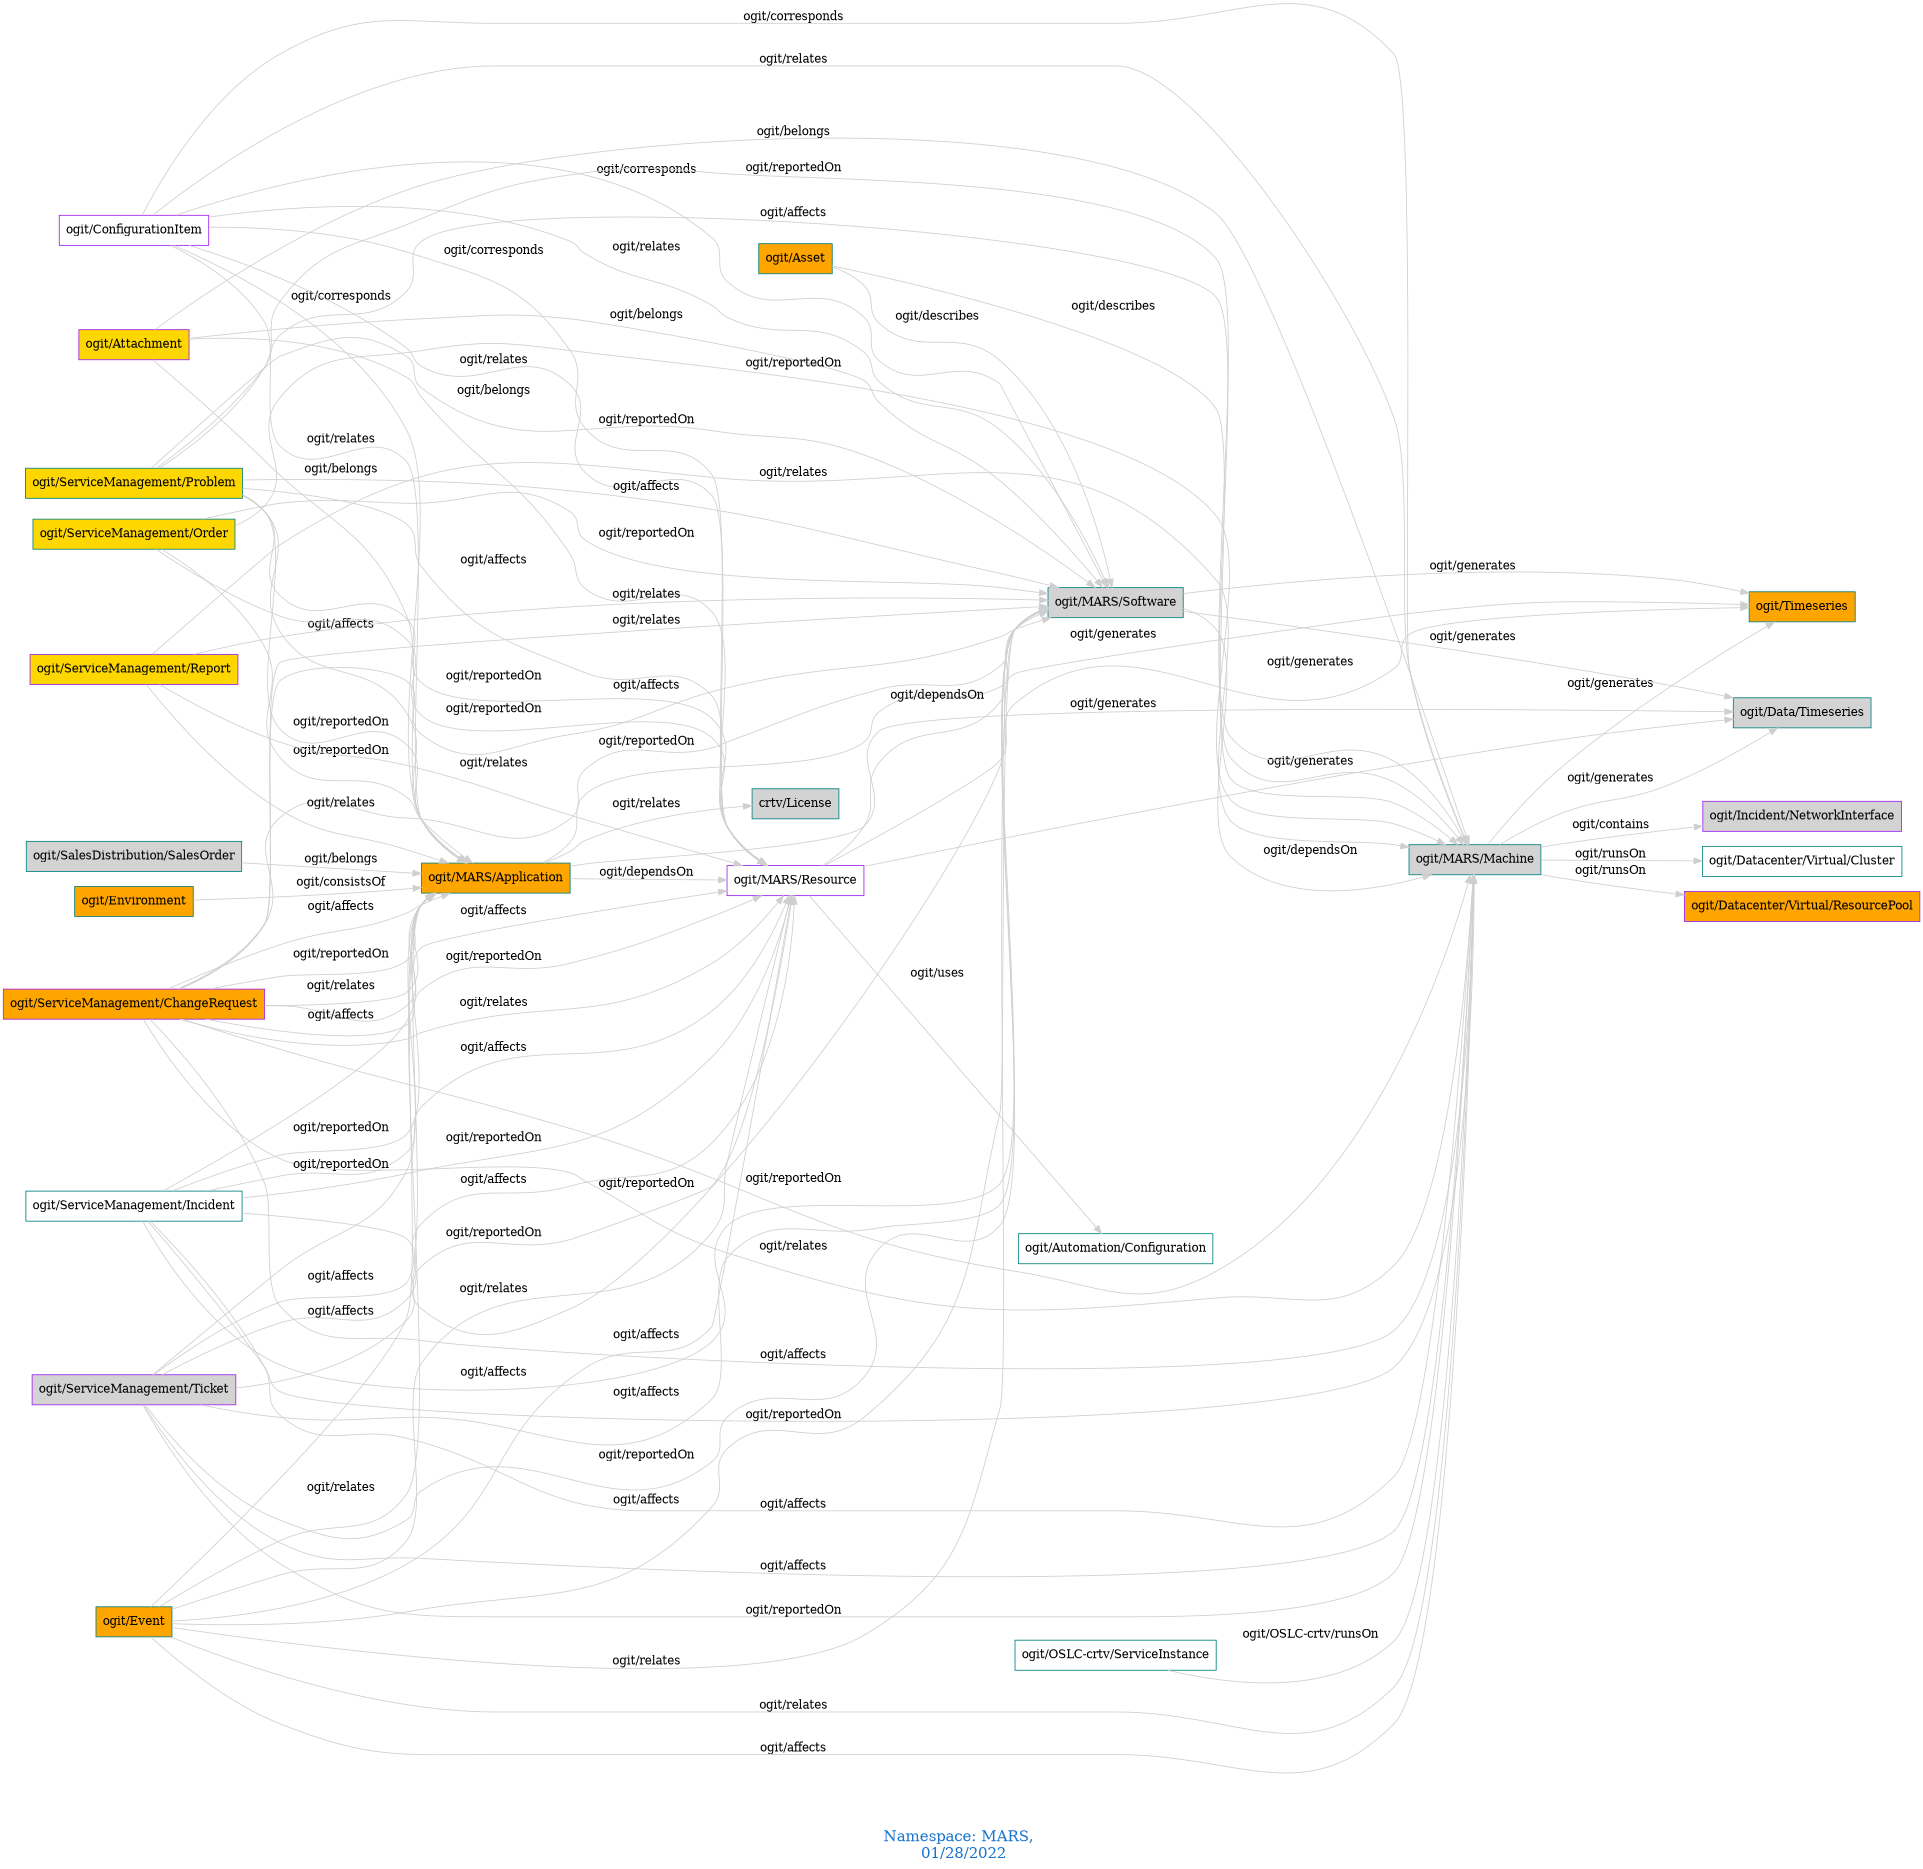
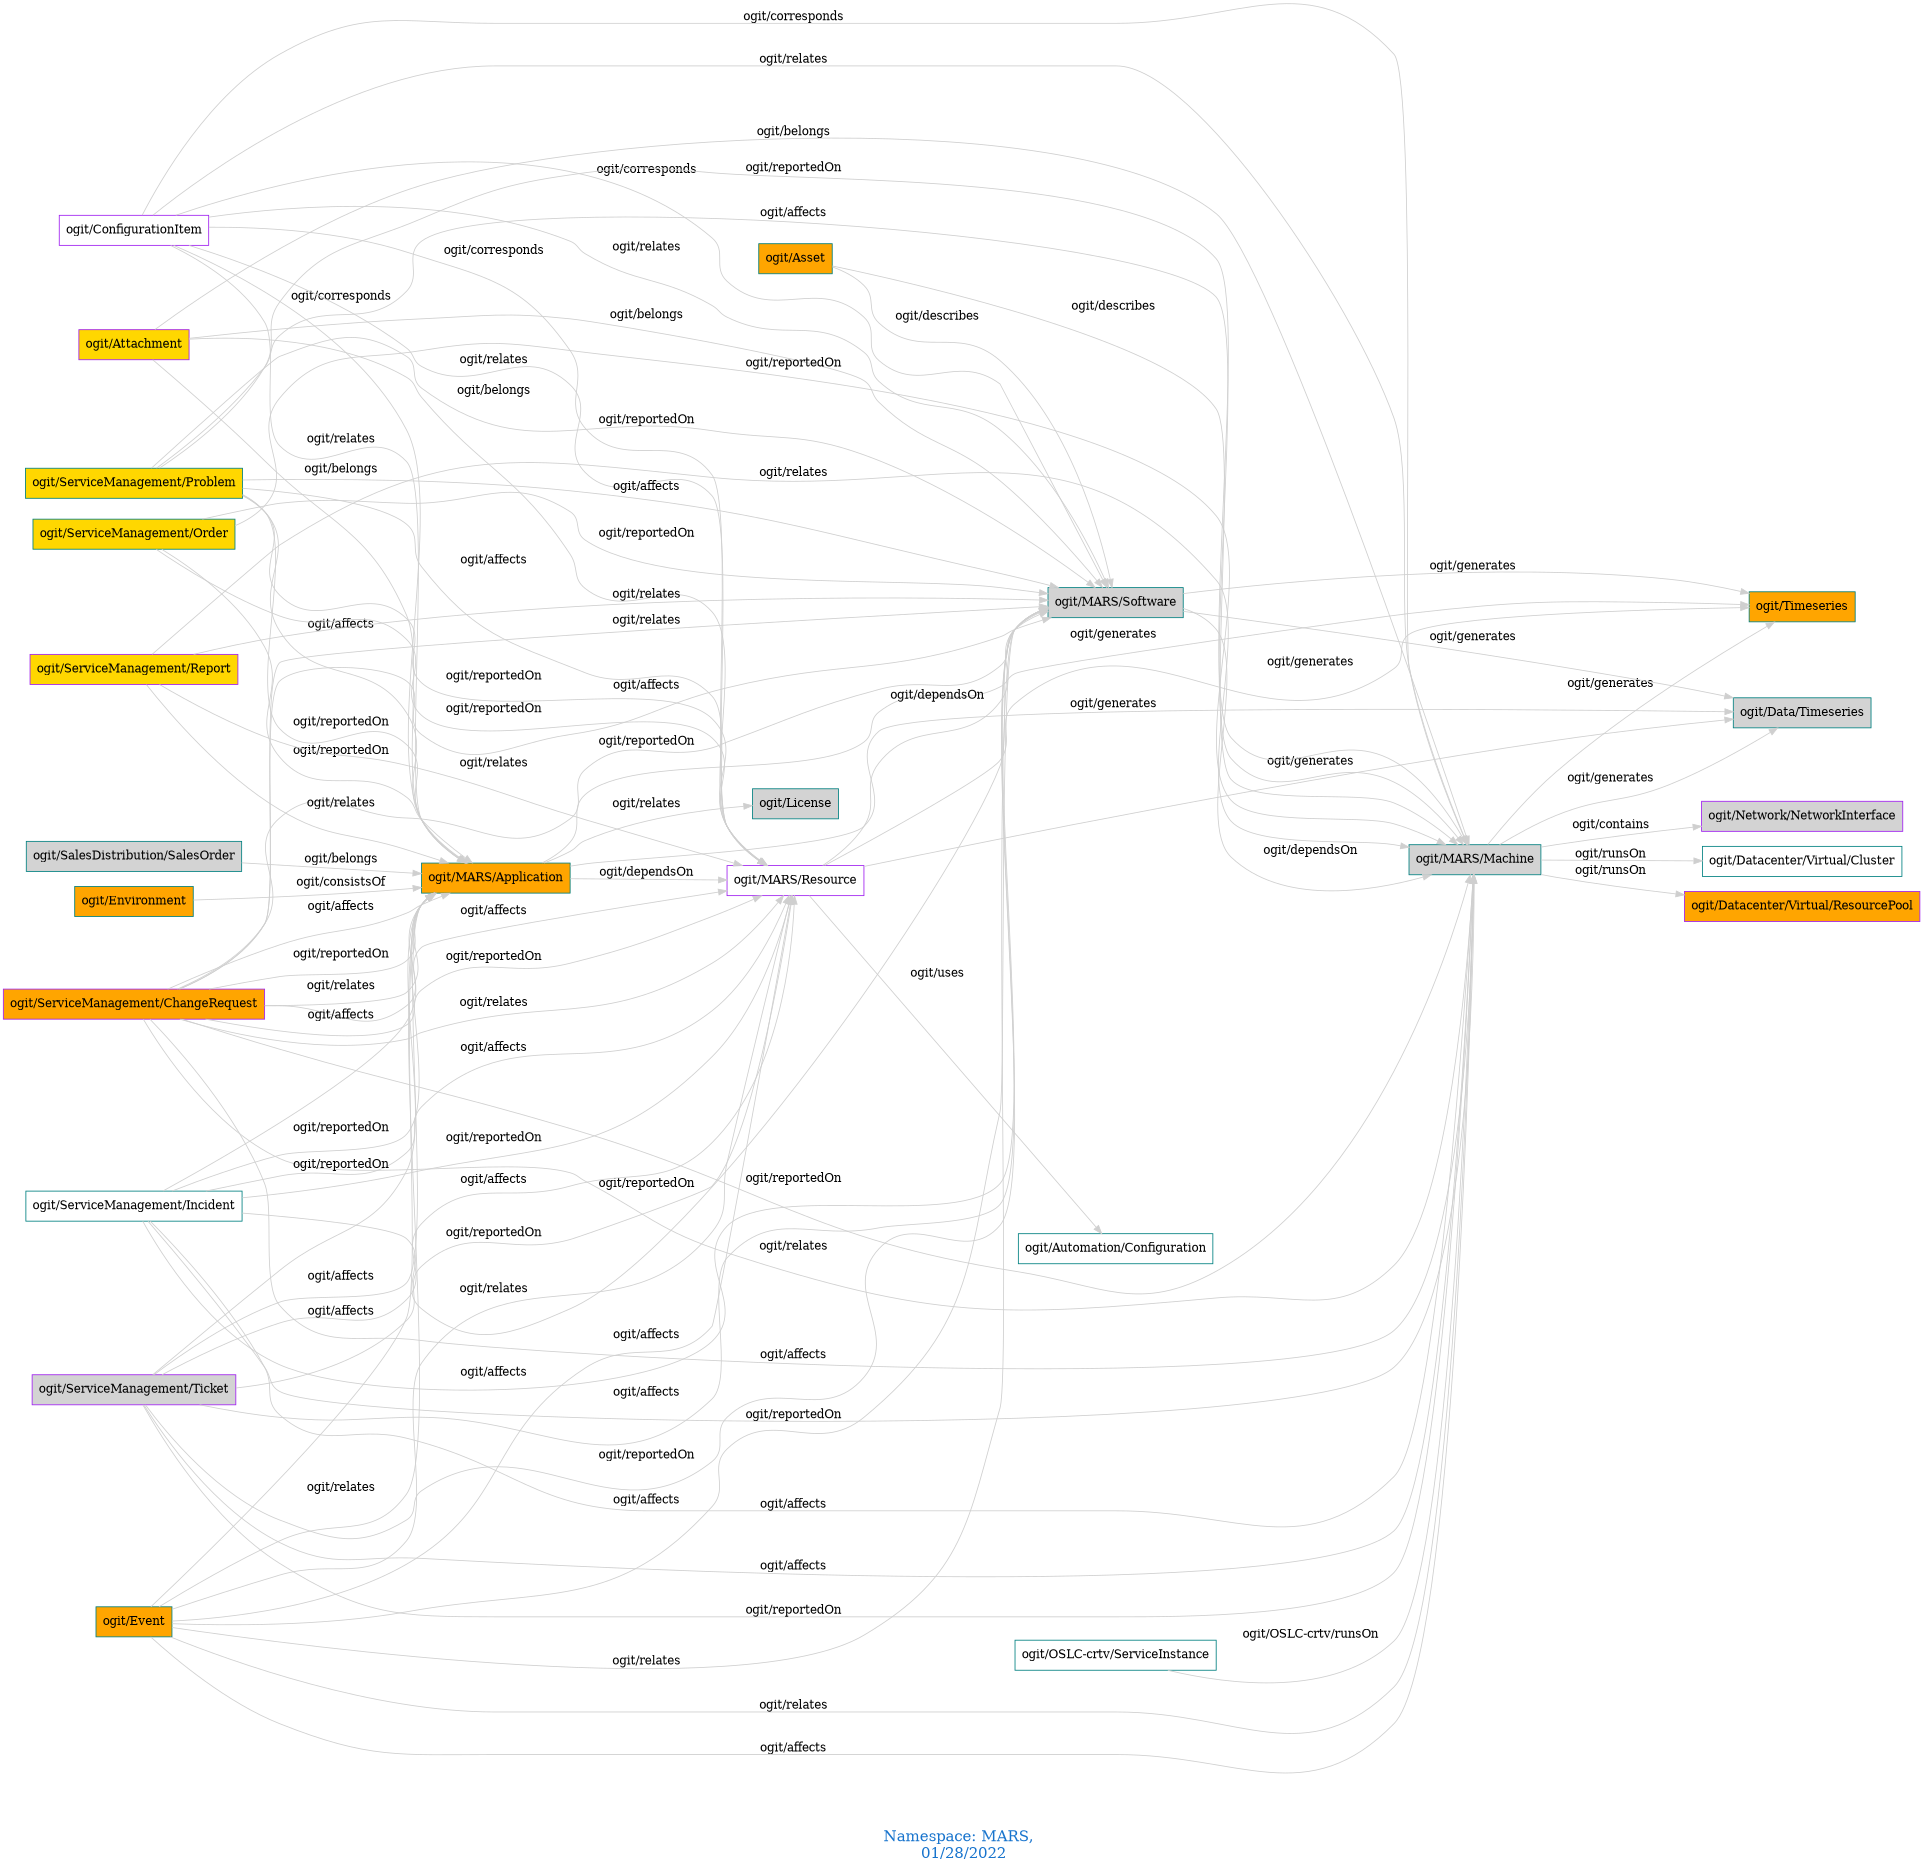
node "crtv/License": label "crtv/License" -> "ogit/License"
node "ogit/Incident/NetworkInterface": label "ogit/Incident/NetworkInterface" -> "ogit/Network/NetworkInterface"
